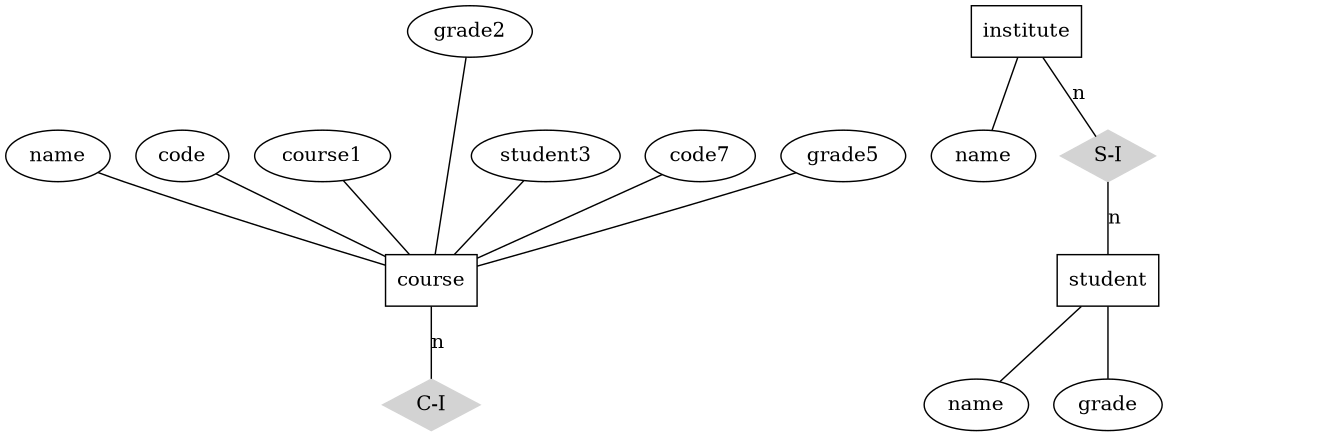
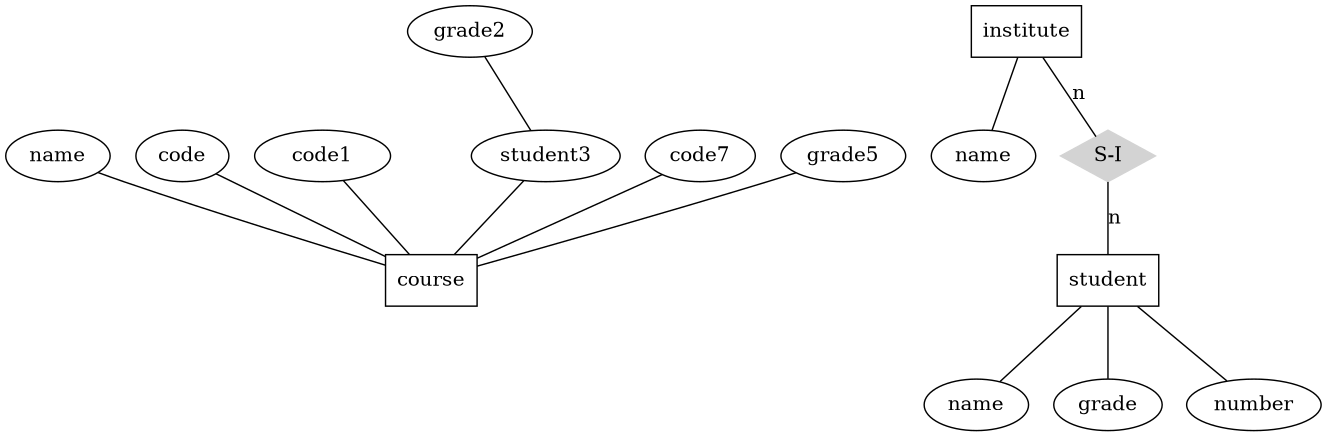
node "course1": label "course1" -> "code1"
edge "grade2" -- "course": now "grade2" -- "student3"
node "C-I": removed
node "number": added
